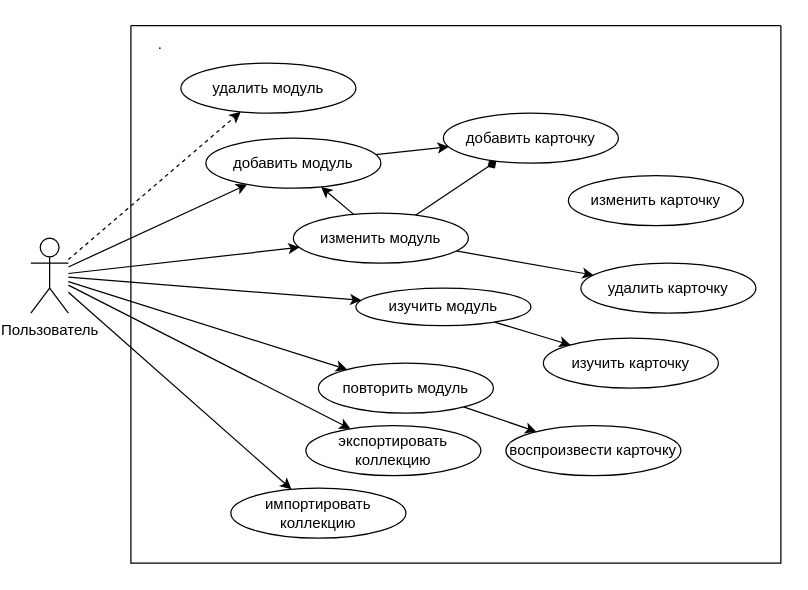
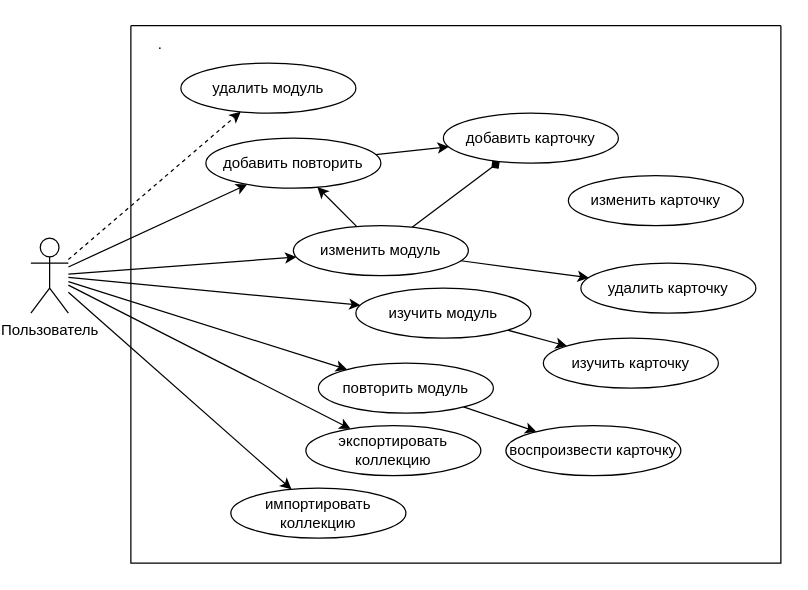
node "добавить модуль": label "добавить модуль" -> "добавить повторить"
node "изменить модуль": moved (381, 238) -> (381, 251)
node "изучить модуль": size 175x38 -> 175x50
